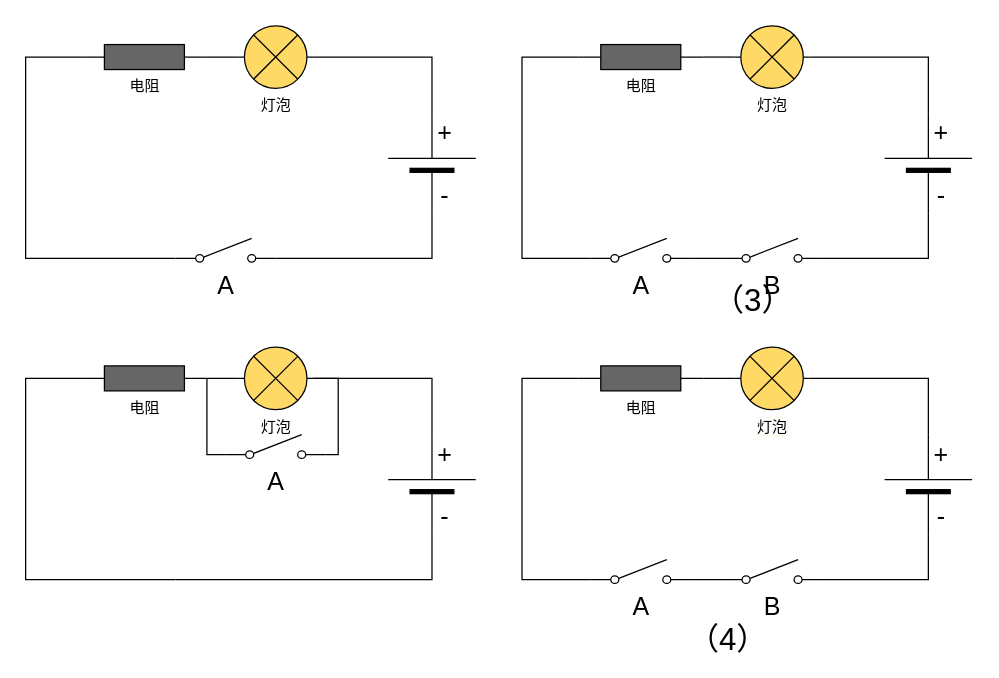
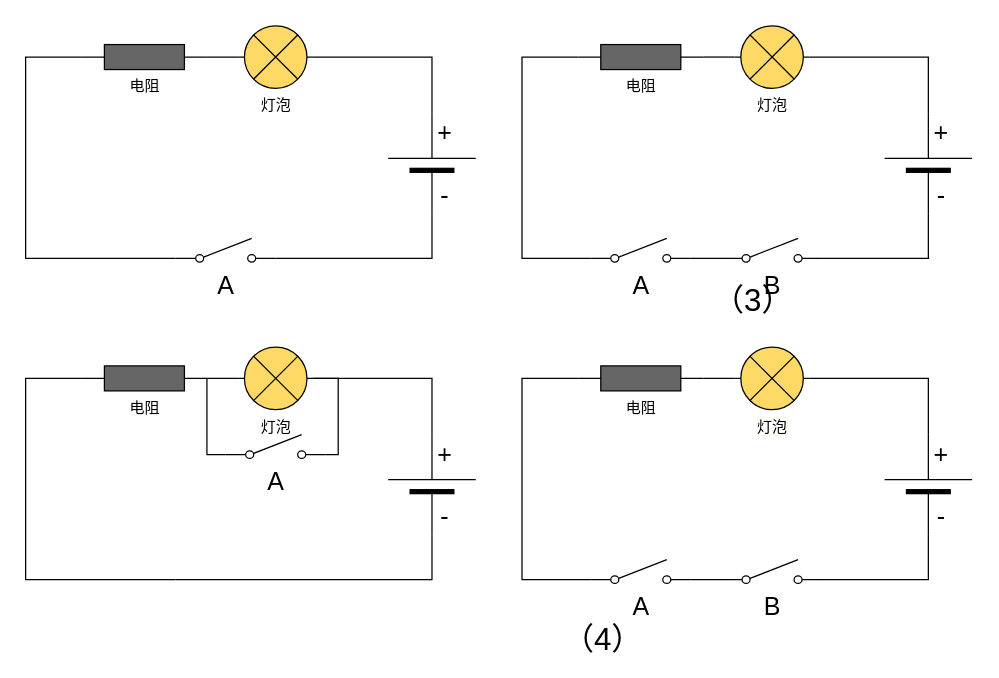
node "（4）": moved (728, 638) -> (603, 638)
